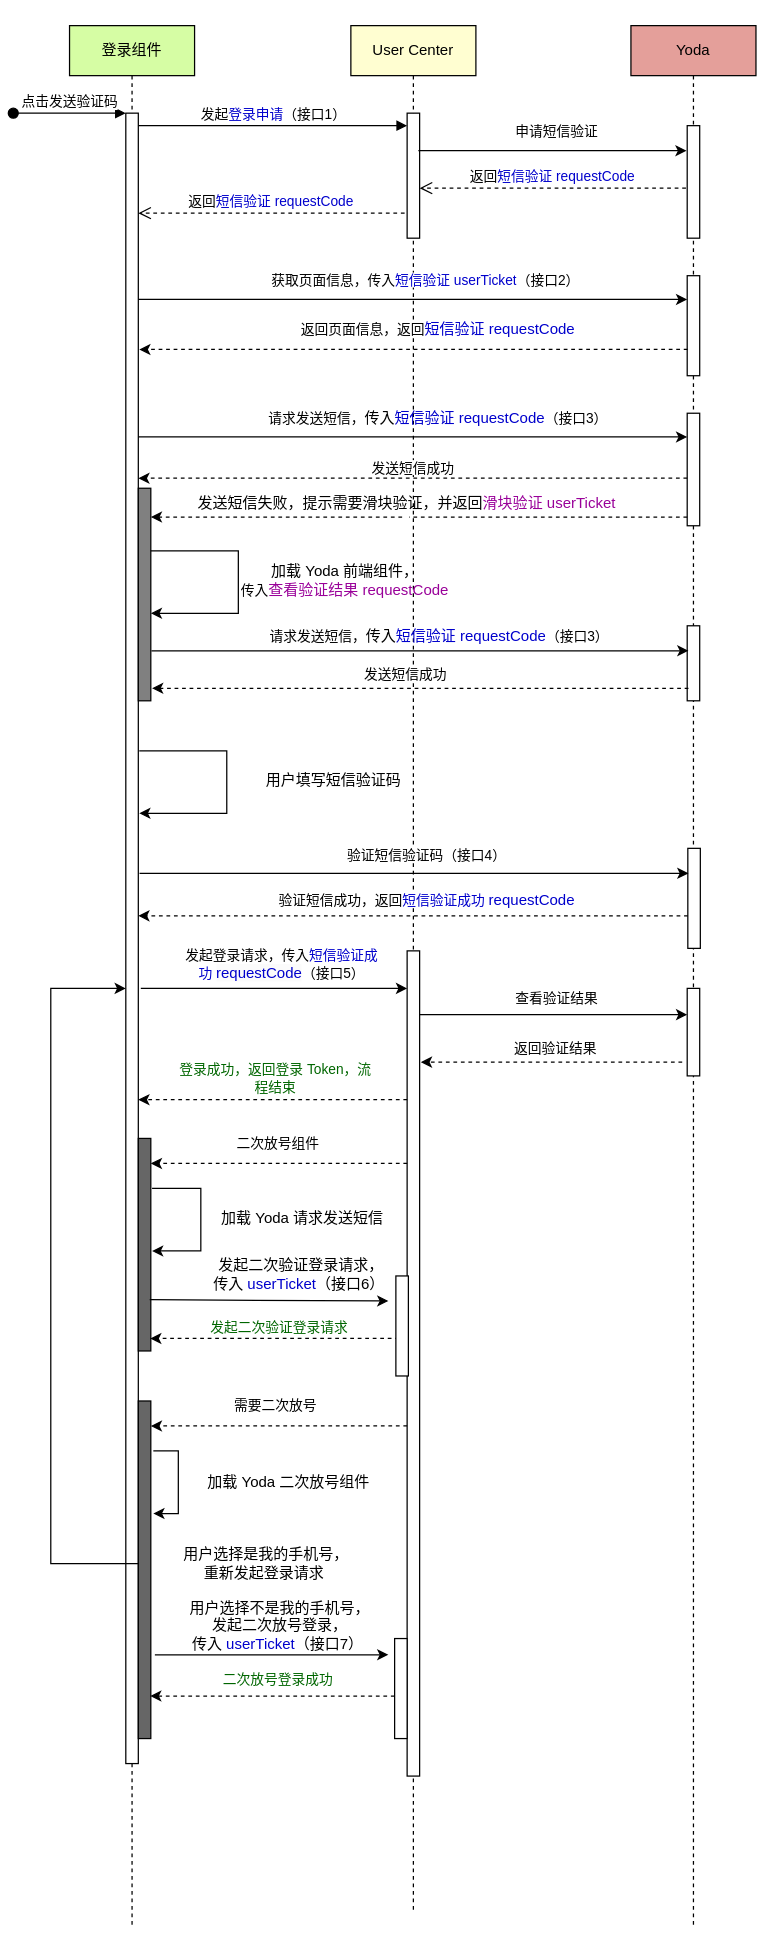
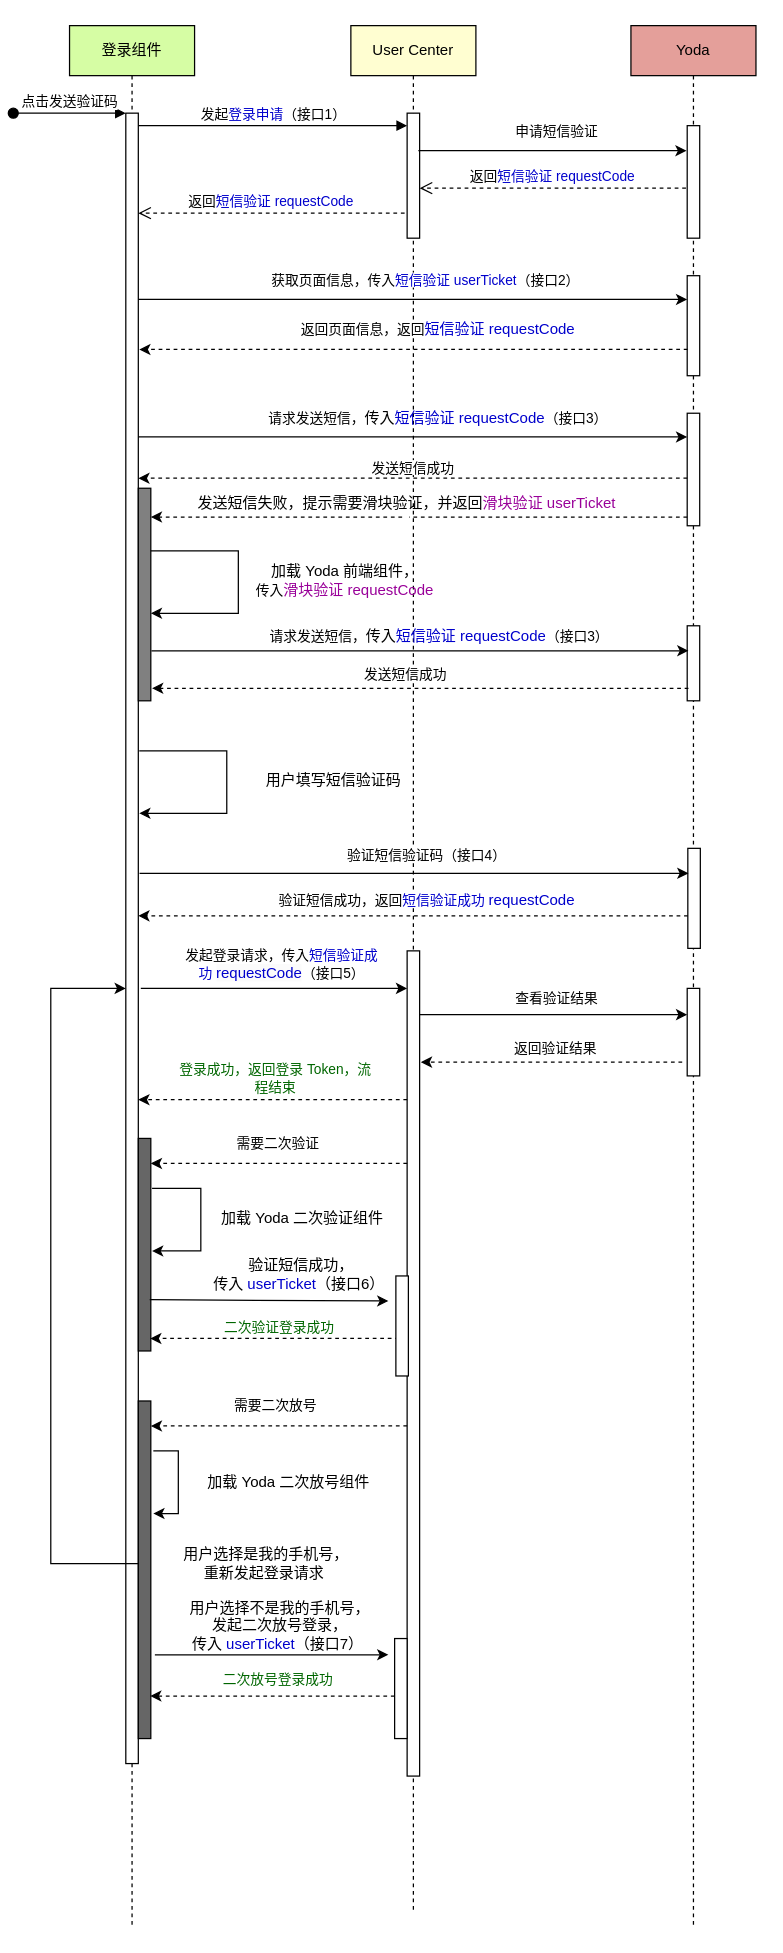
node "加载 Yoda 前端组件，传入查看验证结果 requestCode": label "加载 Yoda 前端组件，传入查看验证结果 requestCode" -> "加载 Yoda 前端组件，传入滑块验证 requestCode"
node "二次放号组件": label "二次放号组件" -> "需要二次验证"
node "加载 Yoda 请求发送短信": label "加载 Yoda 请求发送短信" -> "加载 Yoda 二次验证组件"
node "发起二次验证登录请求， 传入 userTicket（接口6）": label "发起二次验证登录请求， 传入 userTicket（接口6）" -> "验证短信成功， 传入 userTicket（接口6）"
node "发起二次验证登录请求": label "发起二次验证登录请求" -> "二次验证登录成功"
